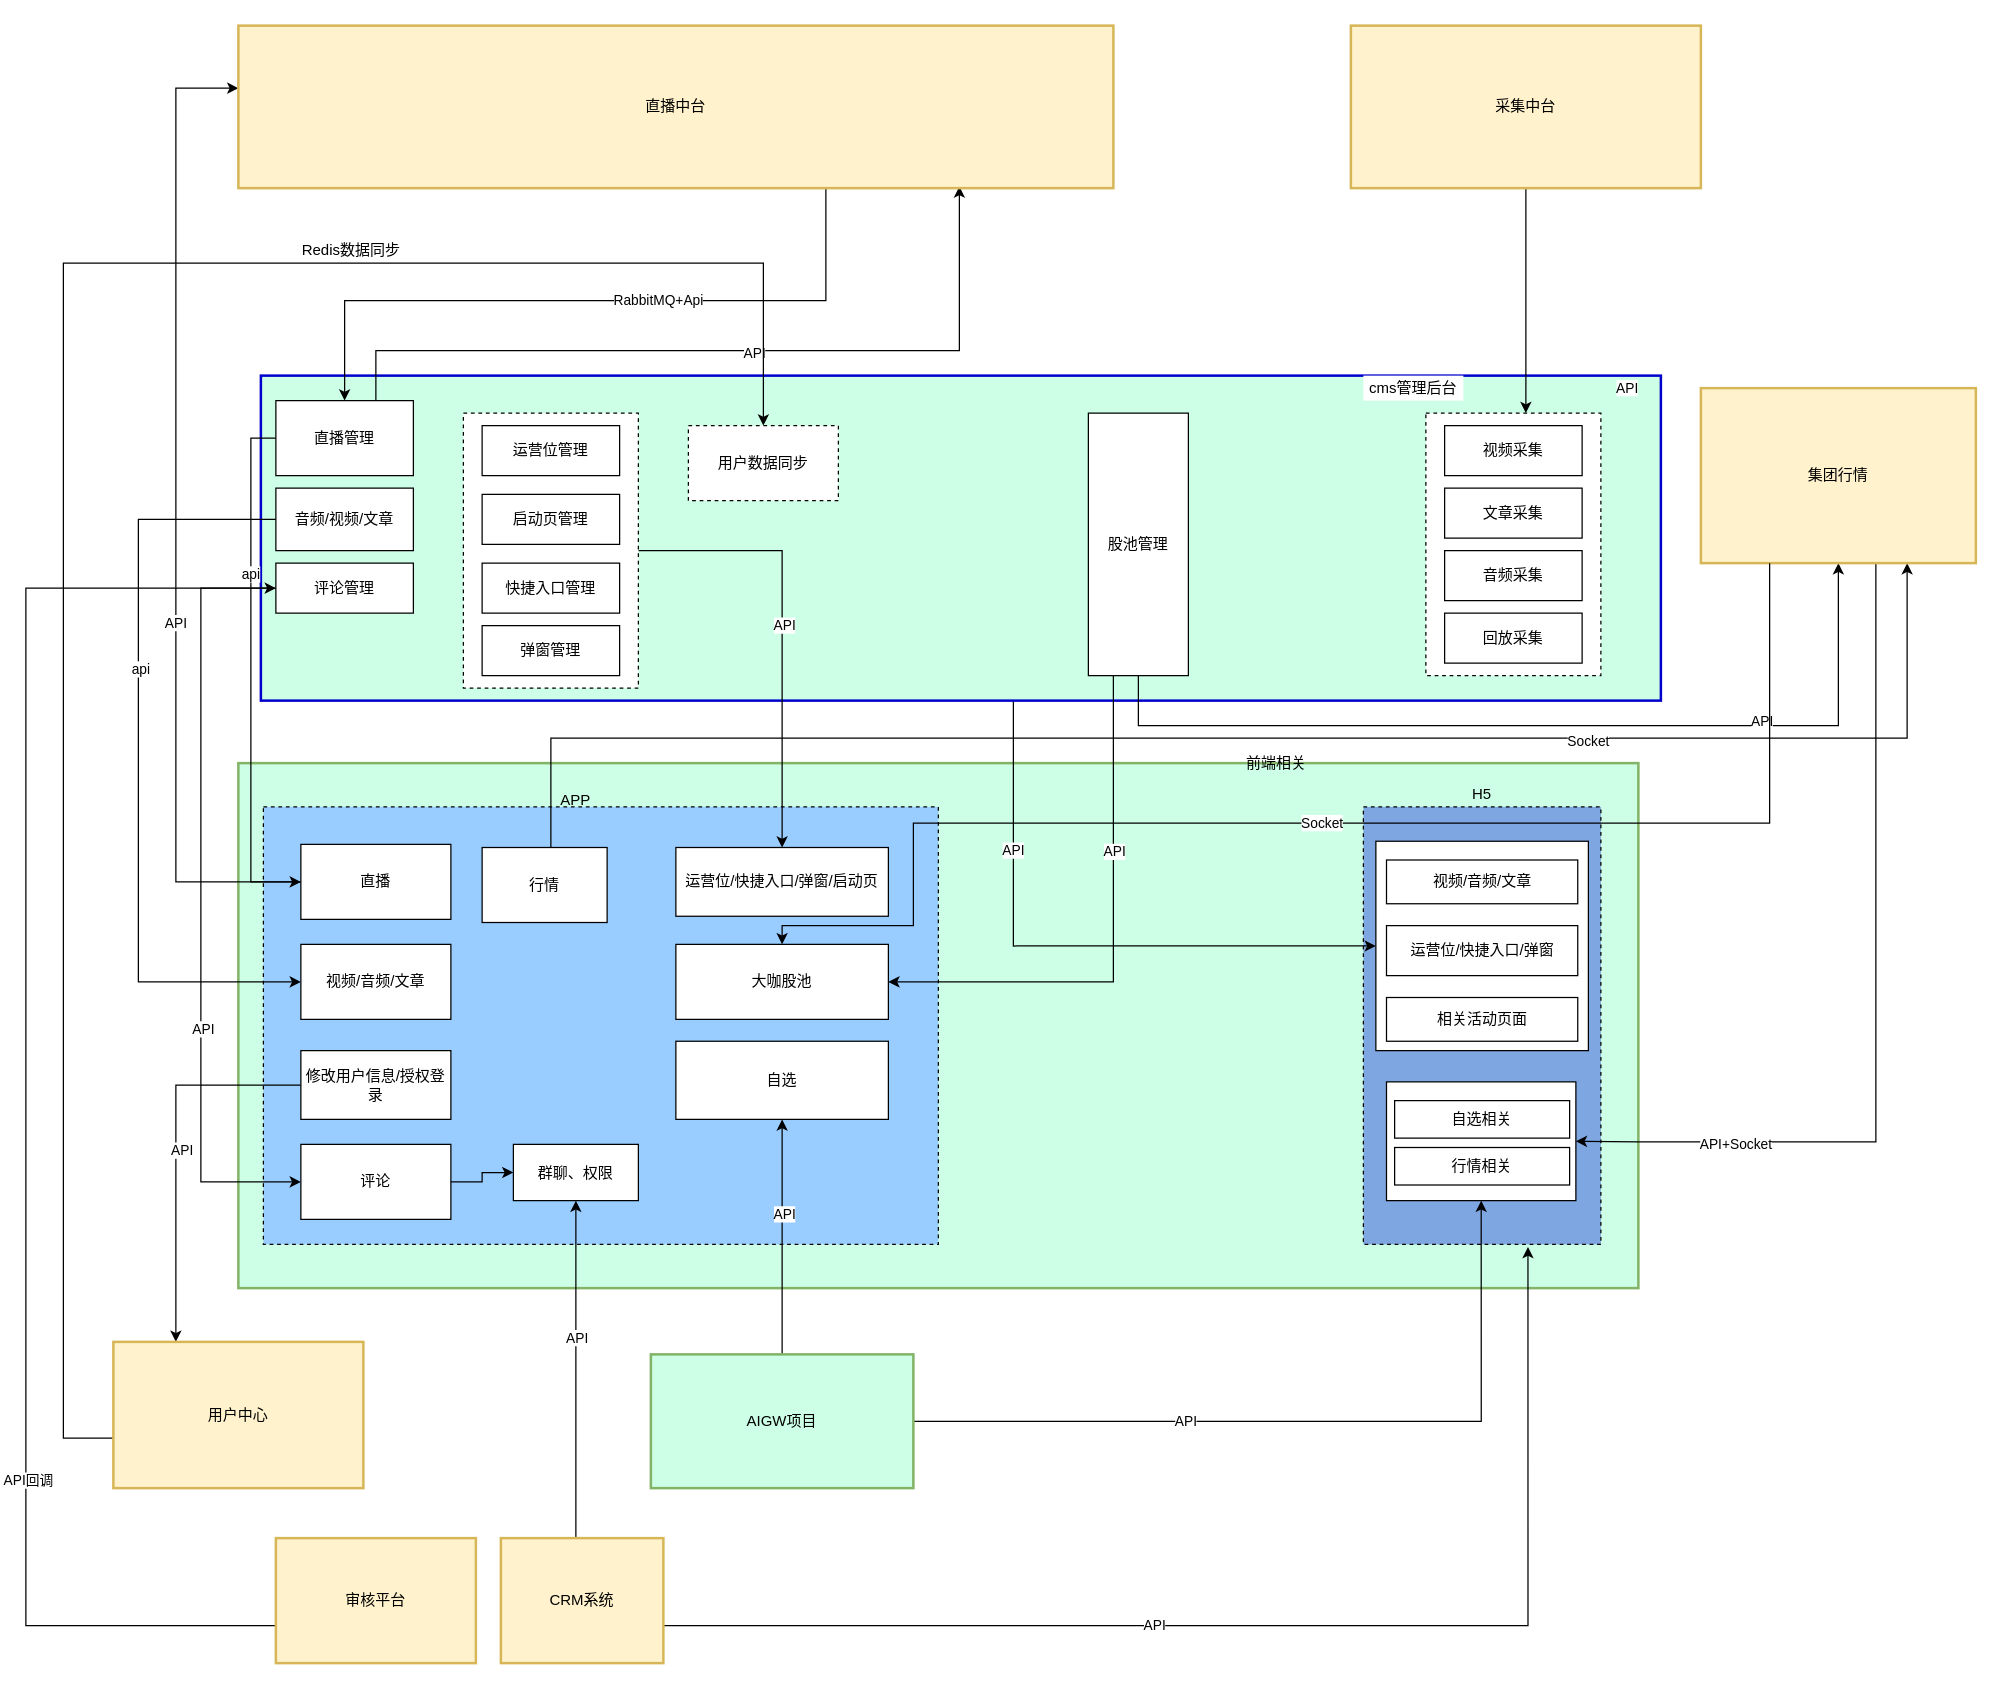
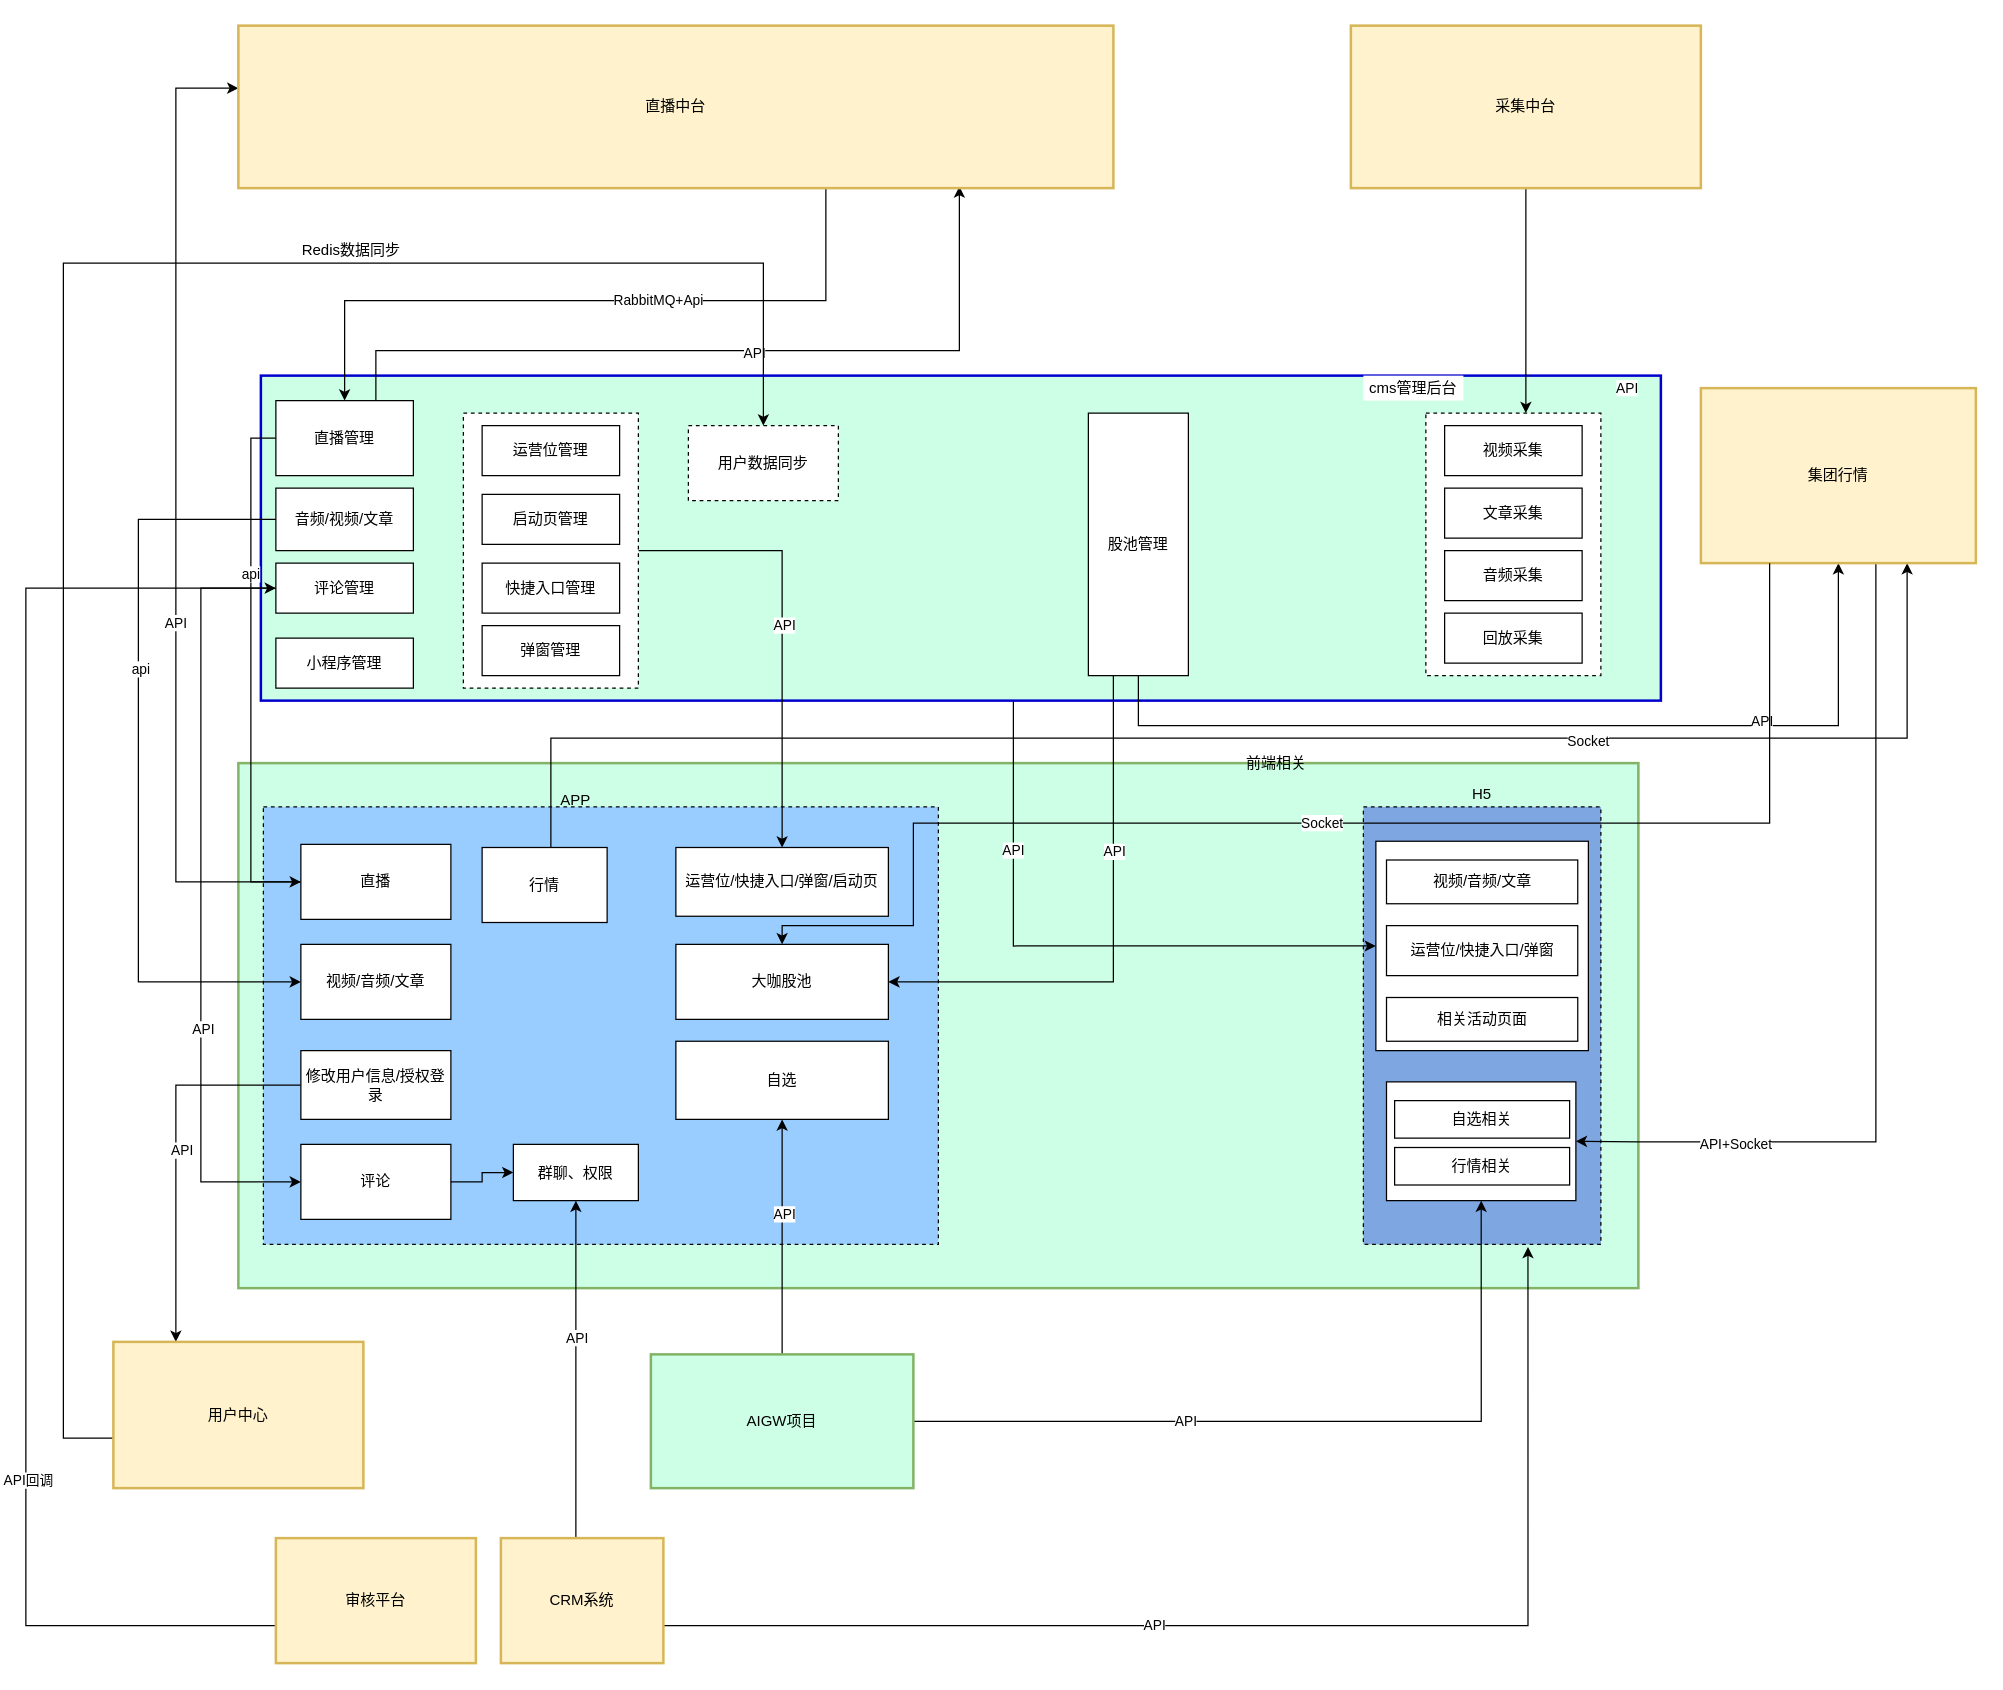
node "小程序管理": added
